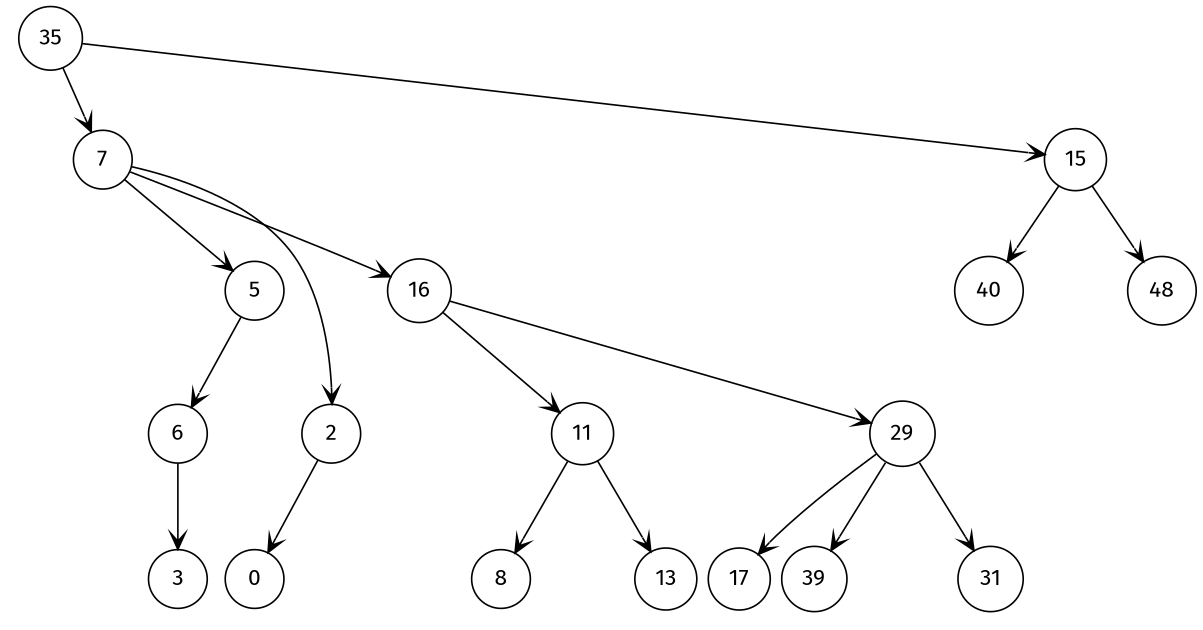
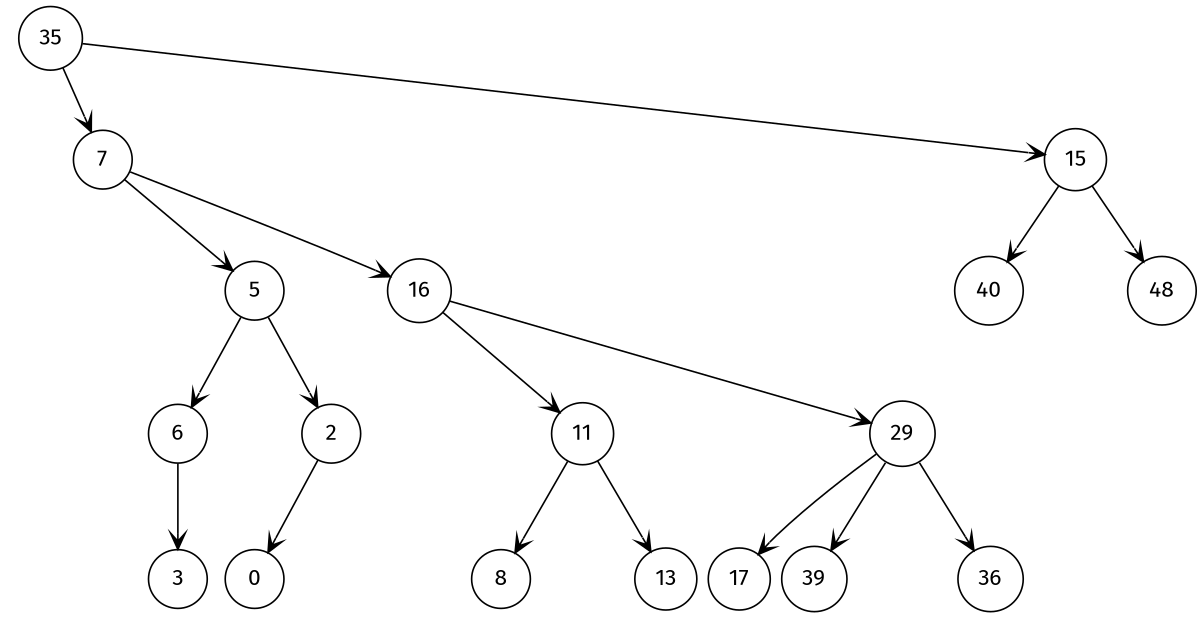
edge "7" -> "2": now "5" -> "2"
node "31": label "31" -> "36"
